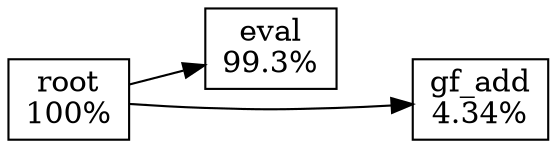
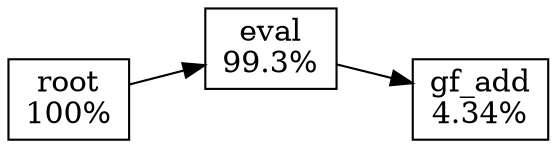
edge "root 100%" -> "gf_add 4.34%": now "eval 99.3%" -> "gf_add 4.34%"
